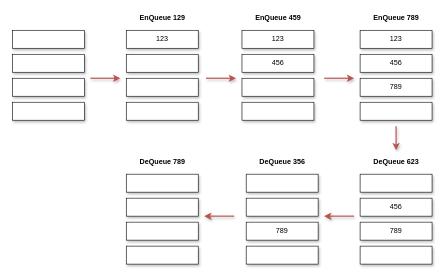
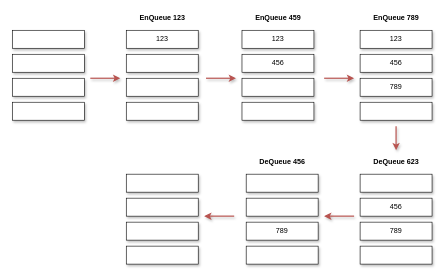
node "EnQueue 129": label "EnQueue 129" -> "EnQueue 123"
node "DeQueue 789": removed
node "DeQueue 356": label "DeQueue 356" -> "DeQueue 456"
